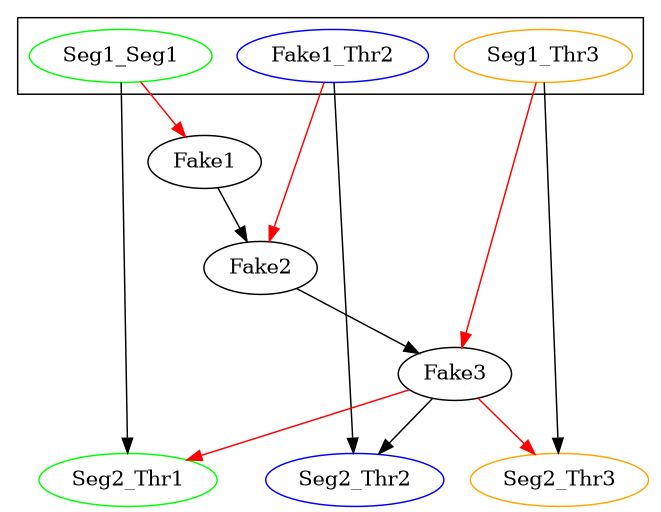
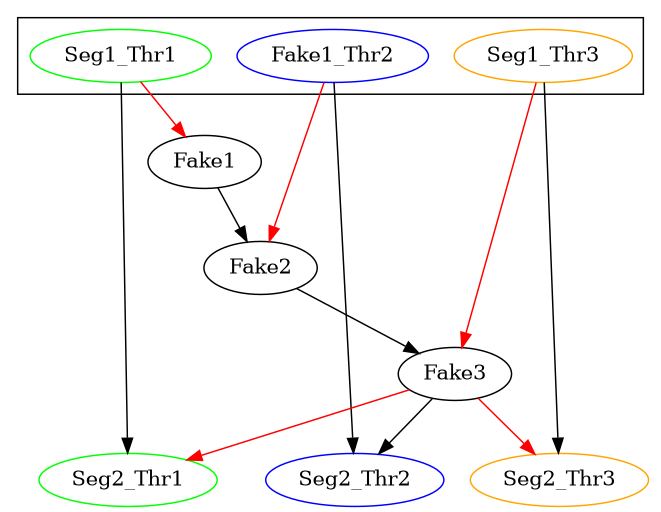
node "Seg1_Seg1": label "Seg1_Seg1" -> "Seg1_Thr1"
